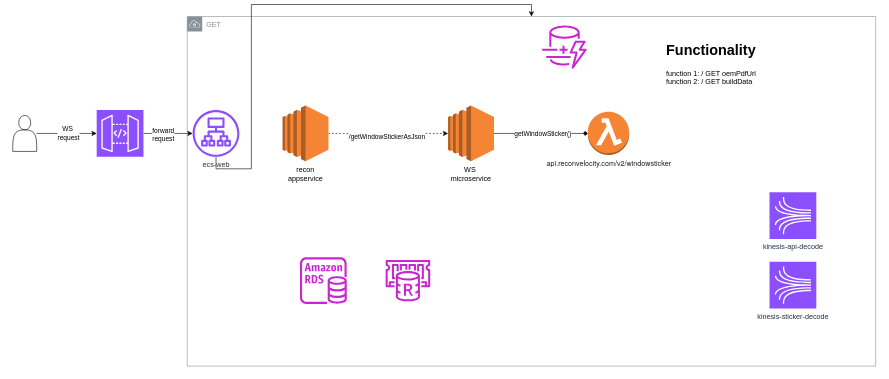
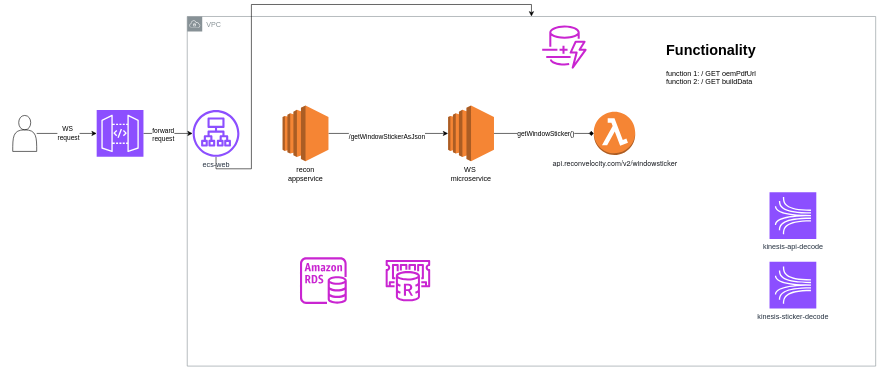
node "GET": label "GET" -> "VPC"
edge "recon appservice" -> "WS microservice": style dashed -> solid
node "api.reconvelocity.com/v2/windowsticker": moved (608, 134) -> (614, 134)
